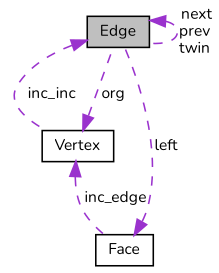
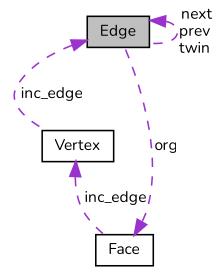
edge "Edge" -> "Vertex": removed, label "org"
edge "Vertex" -> "Edge": label " inc_inc" -> " inc_edge"
edge "Edge" -> "Face": label " left" -> " org"
